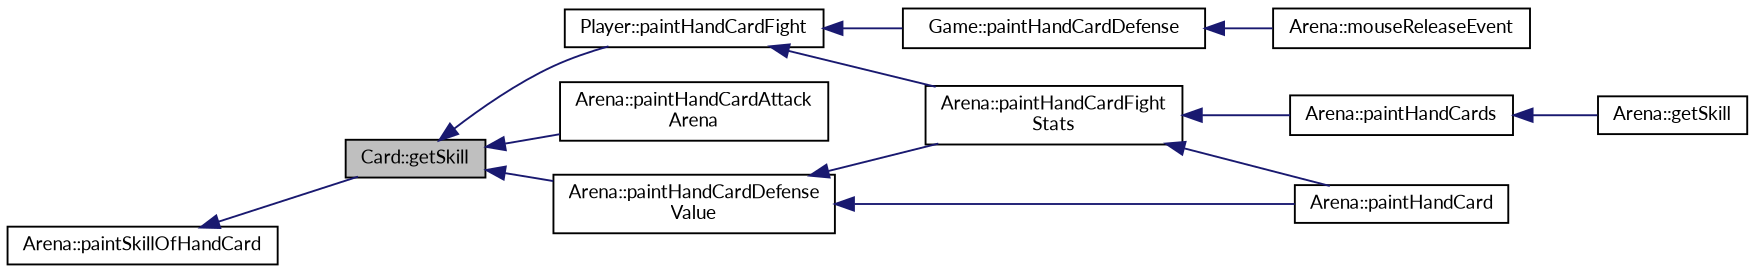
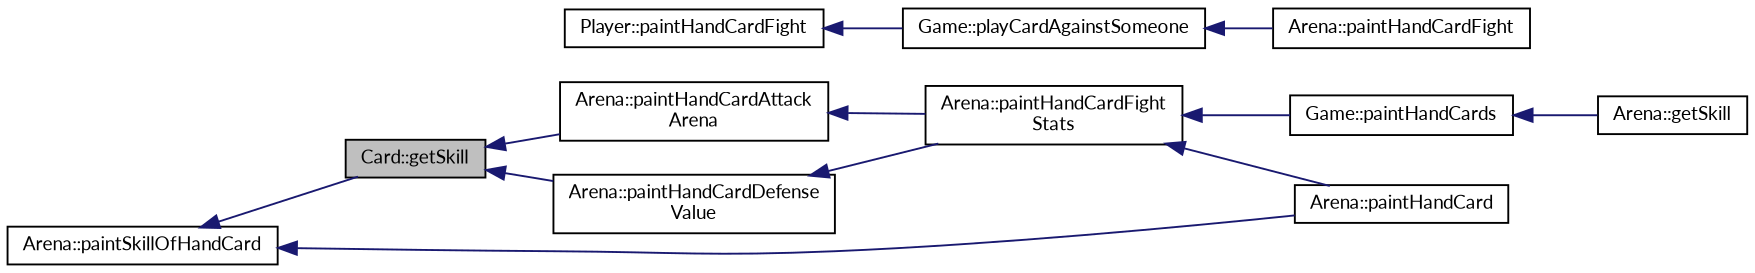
node "Game::paintHandCardDefense": label "Game::paintHandCardDefense" -> "Game::playCardAgainstSomeone"
node "Arena::mouseReleaseEvent": label "Arena::mouseReleaseEvent" -> "Arena::paintHandCardFight"
edge "Arena::paintHandCardFight Stats" -> "Player::paintHandCardFight": now "Arena::paintHandCardFight Stats" -> "Arena::paintHandCardAttack Arena"
edge "Player::paintHandCardFight" -> "Card::getSkill": removed
node "Arena::paintHandCards": label "Arena::paintHandCards" -> "Game::paintHandCards"
edge "Arena::paintHandCard" -> "Arena::paintHandCardDefense Value": now "Arena::paintHandCard" -> "Arena::paintSkillOfHandCard"
